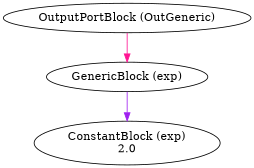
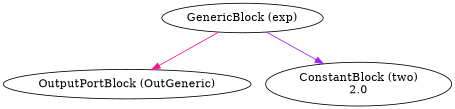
edge "OutputPortBlock (OutGeneric)" -> "GenericBlock (exp)": reversed
node "ConstantBlock (exp) 2.0": label "ConstantBlock (exp) 2.0" -> "ConstantBlock (two) 2.0"
